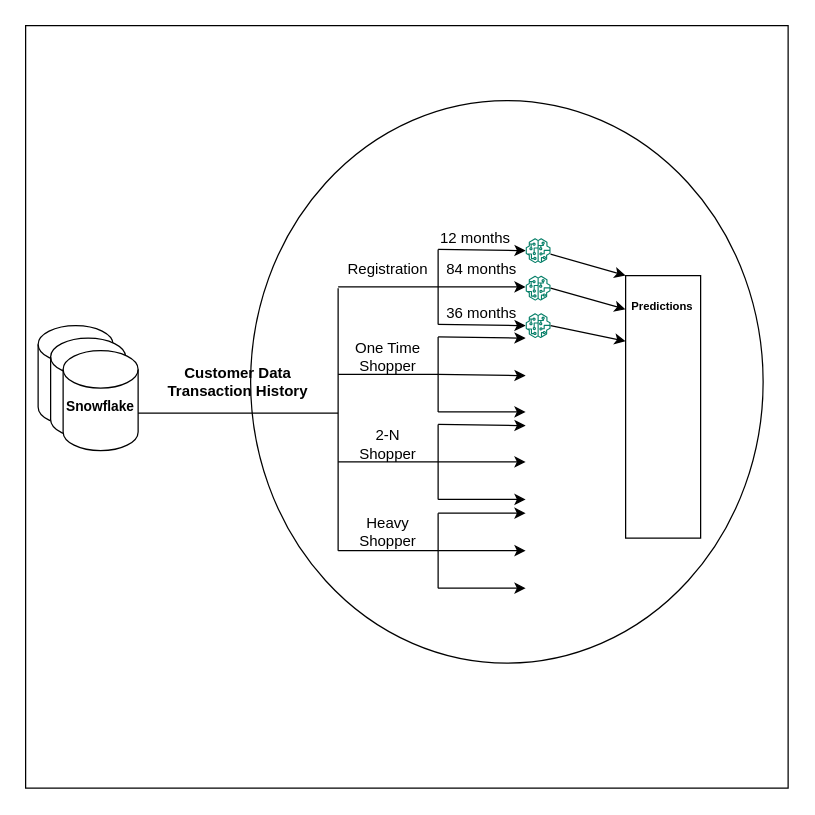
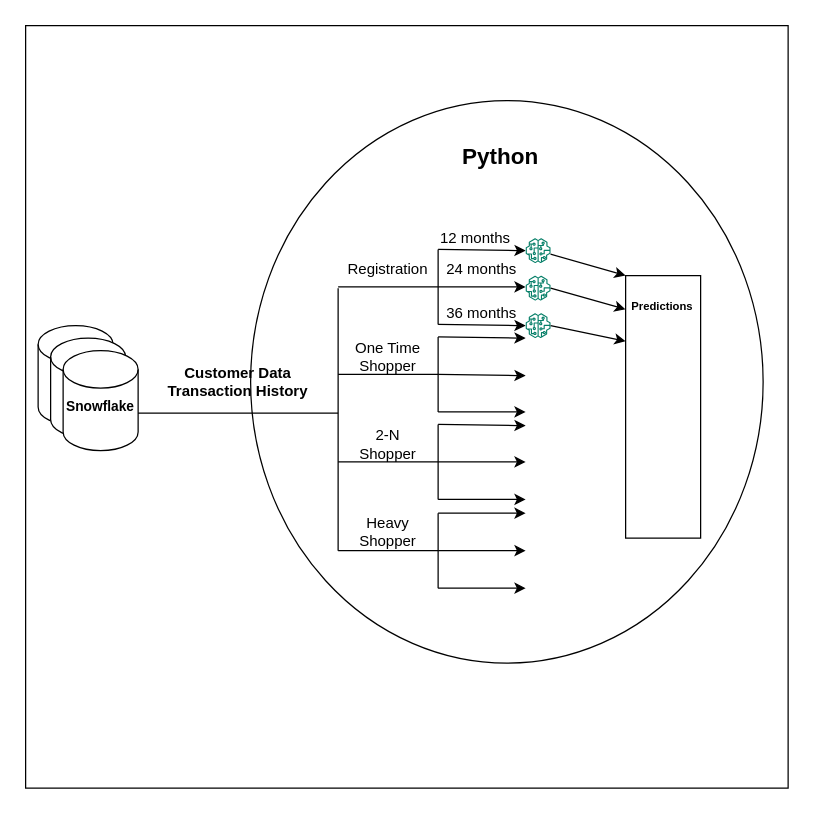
node "Python": added
node "84 months": label "84 months" -> "24 months"
